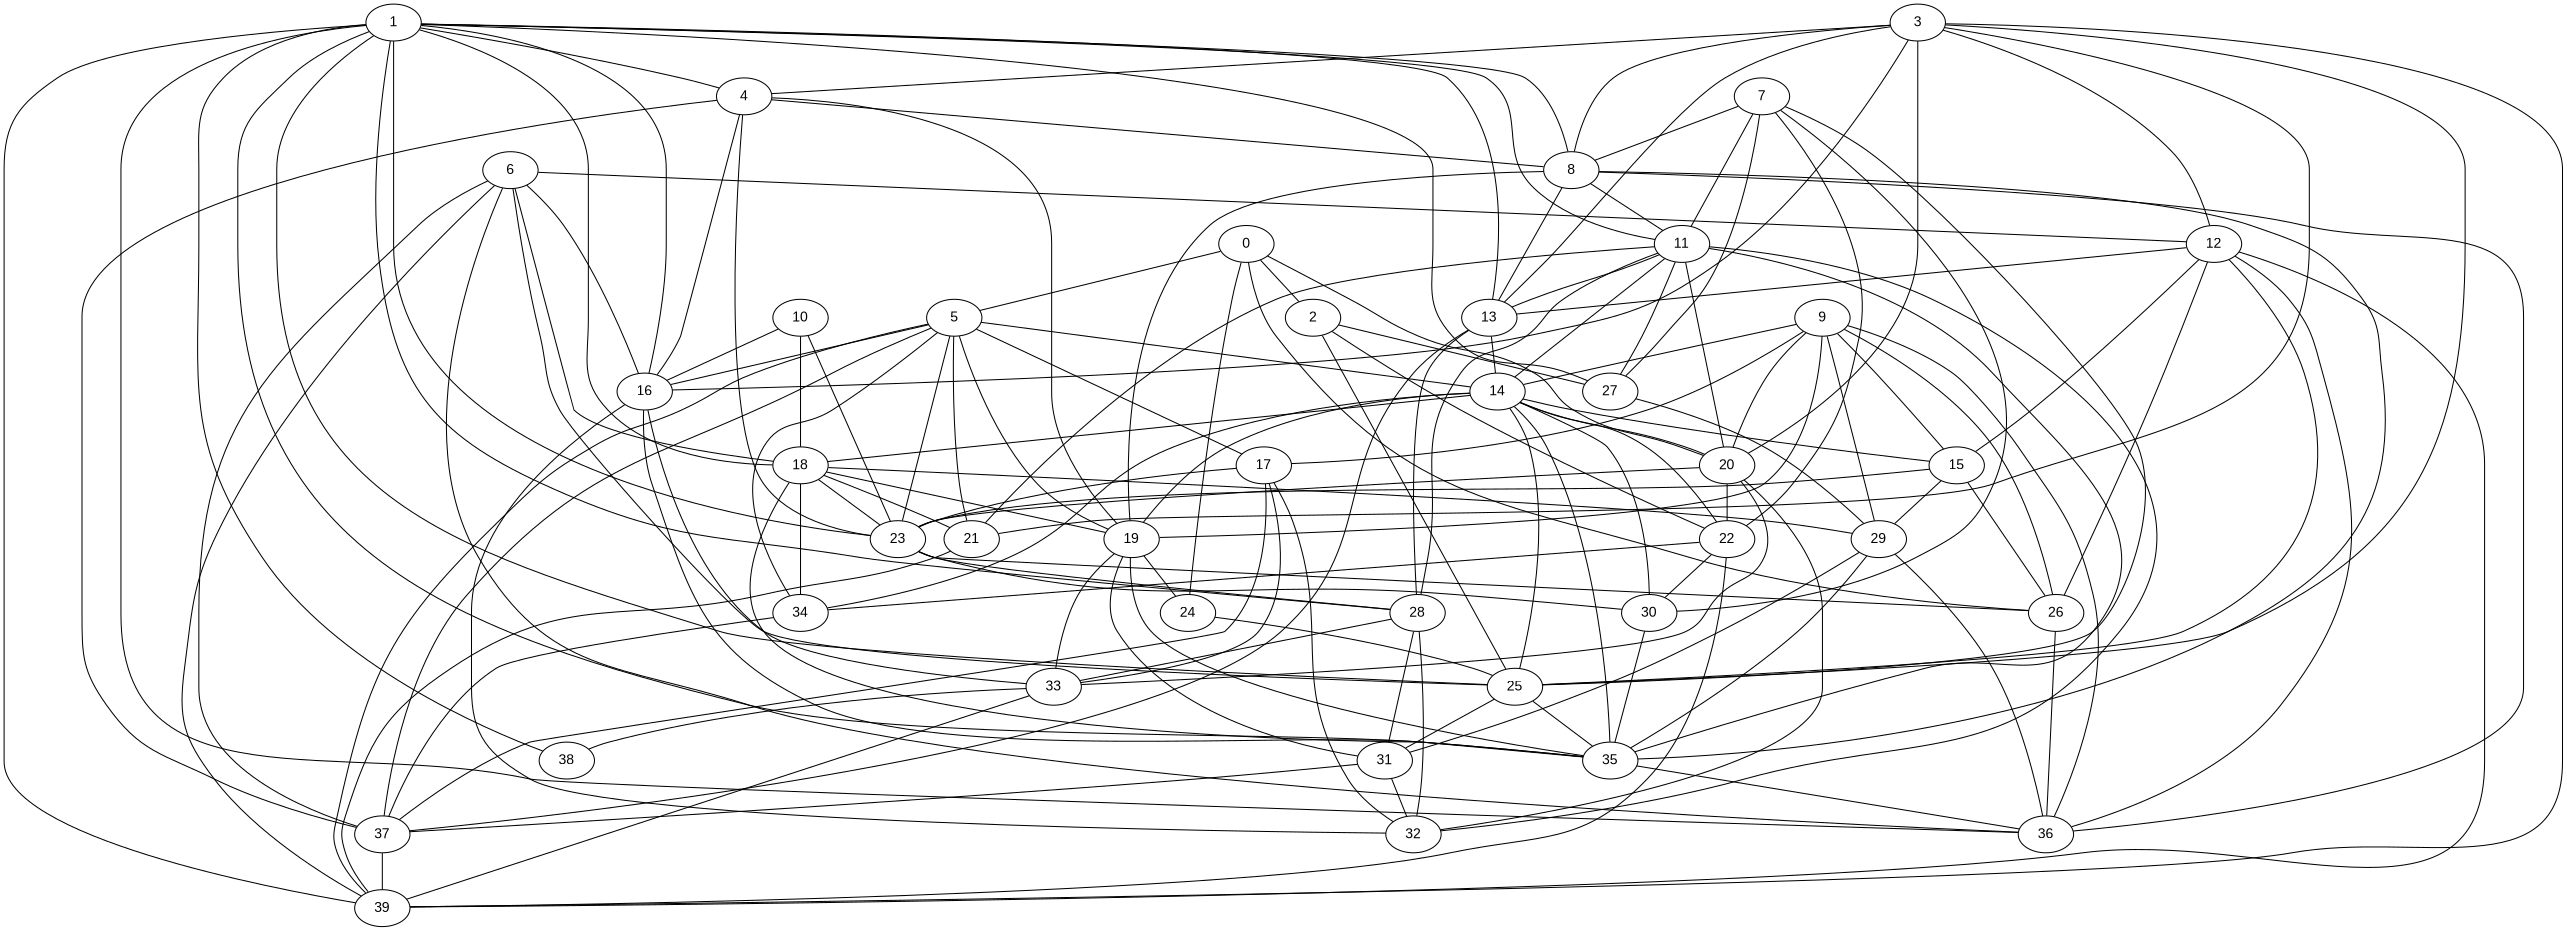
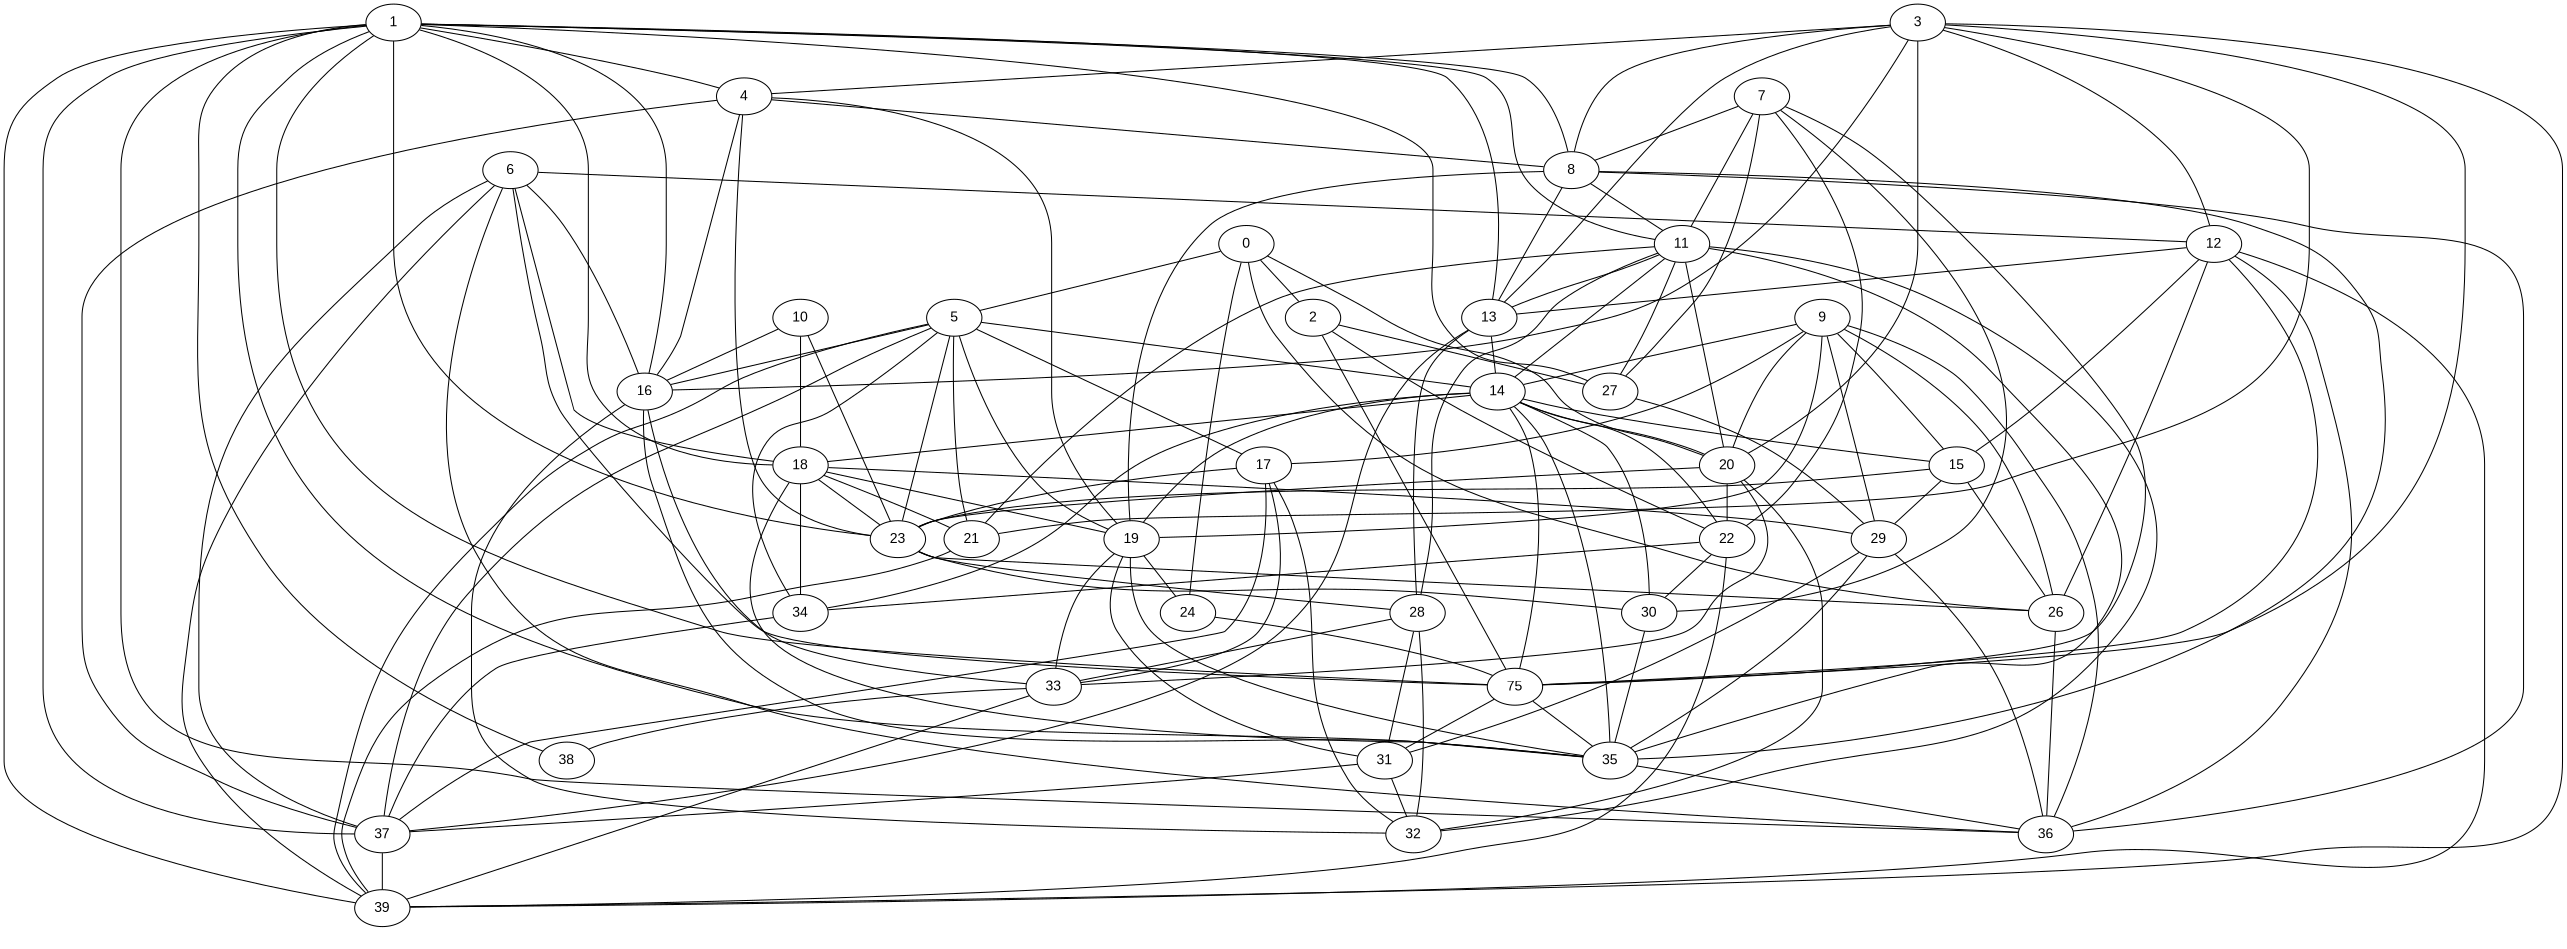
edge "1" -- "28": now "1" -- "37"
node "25": label "25" -> "75"
